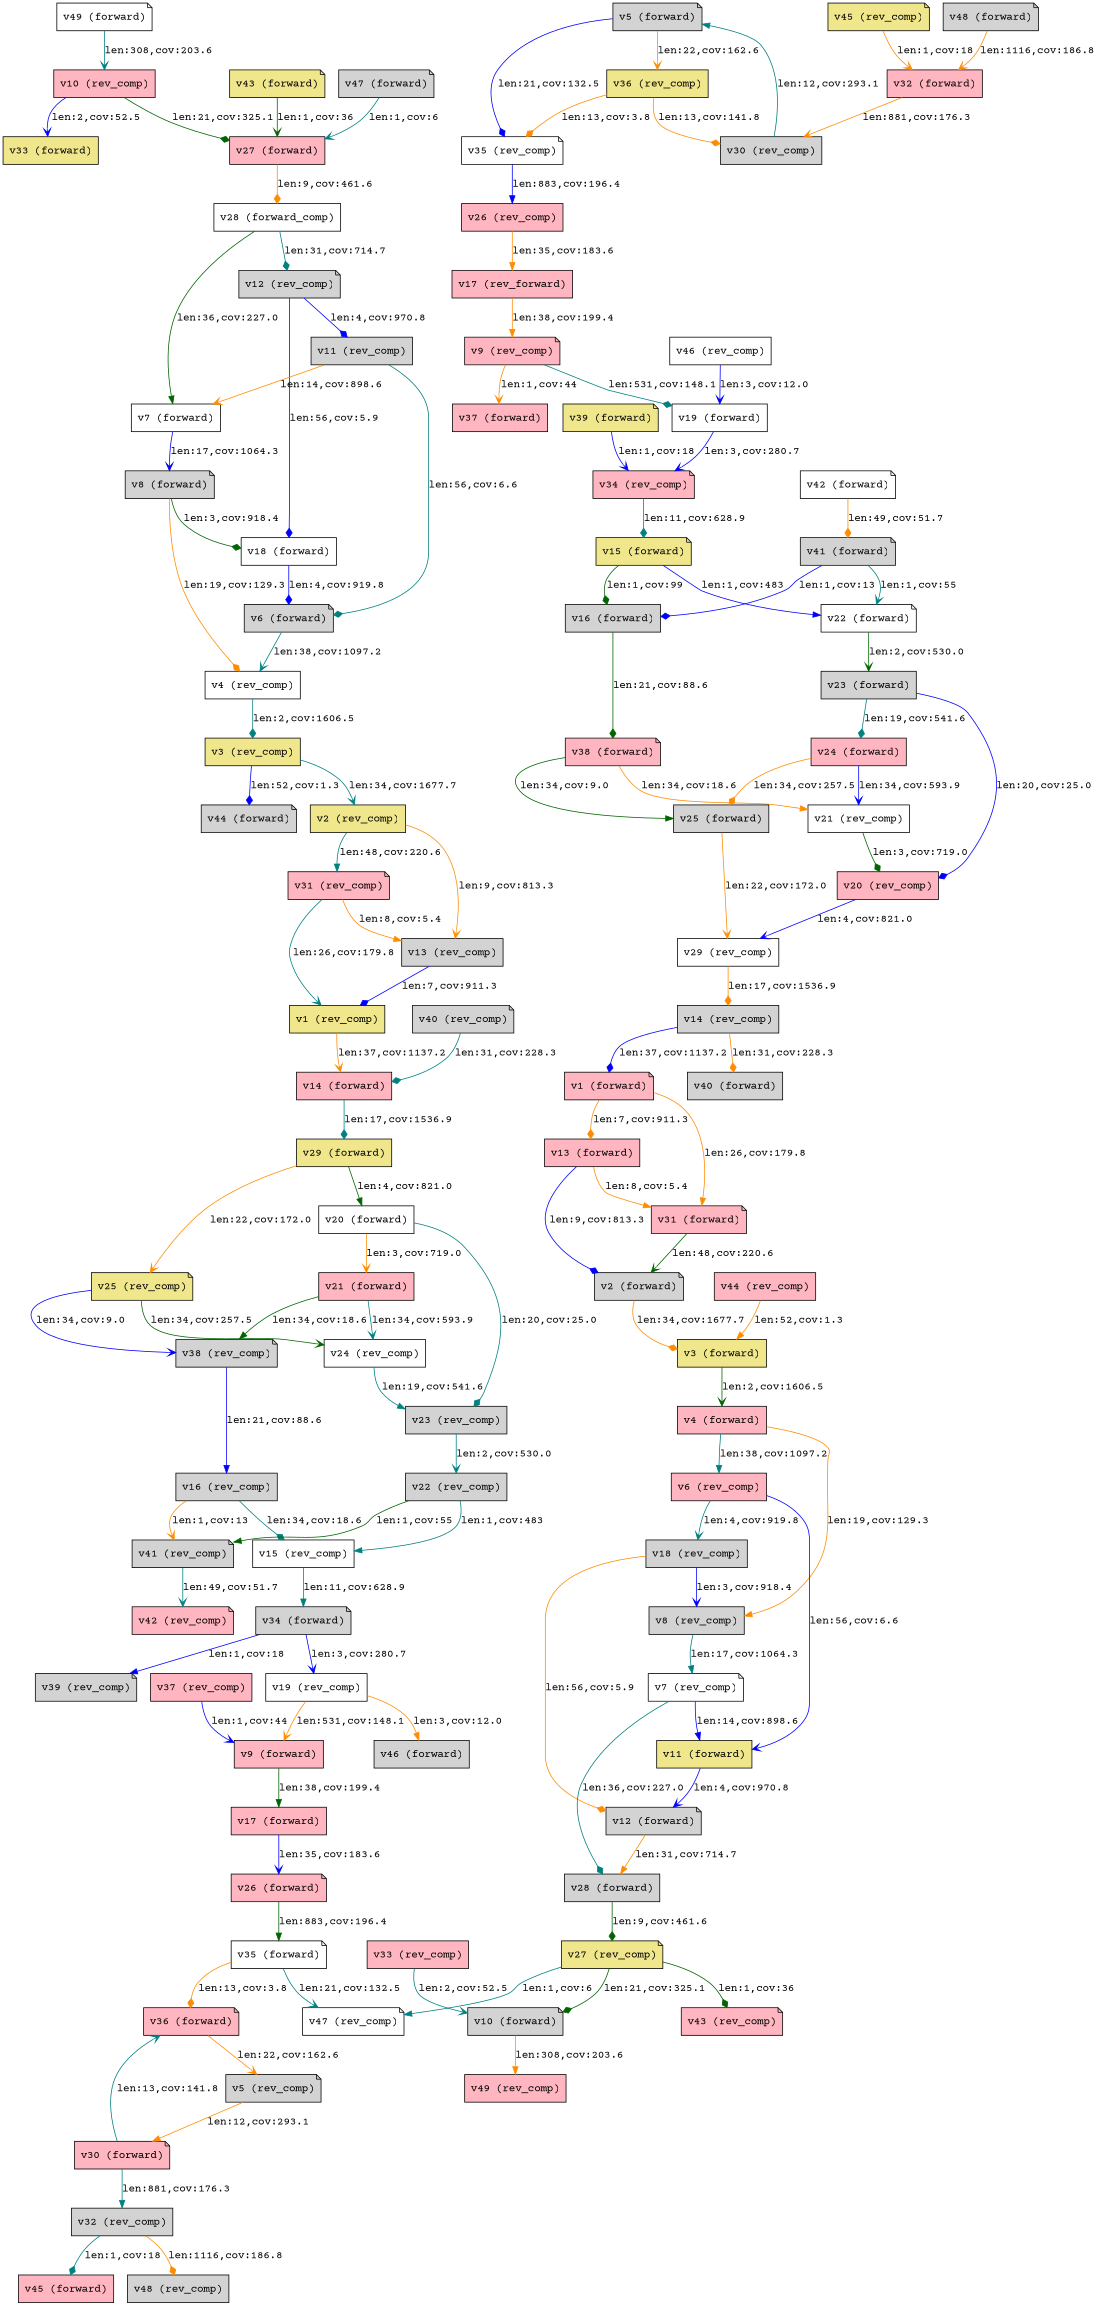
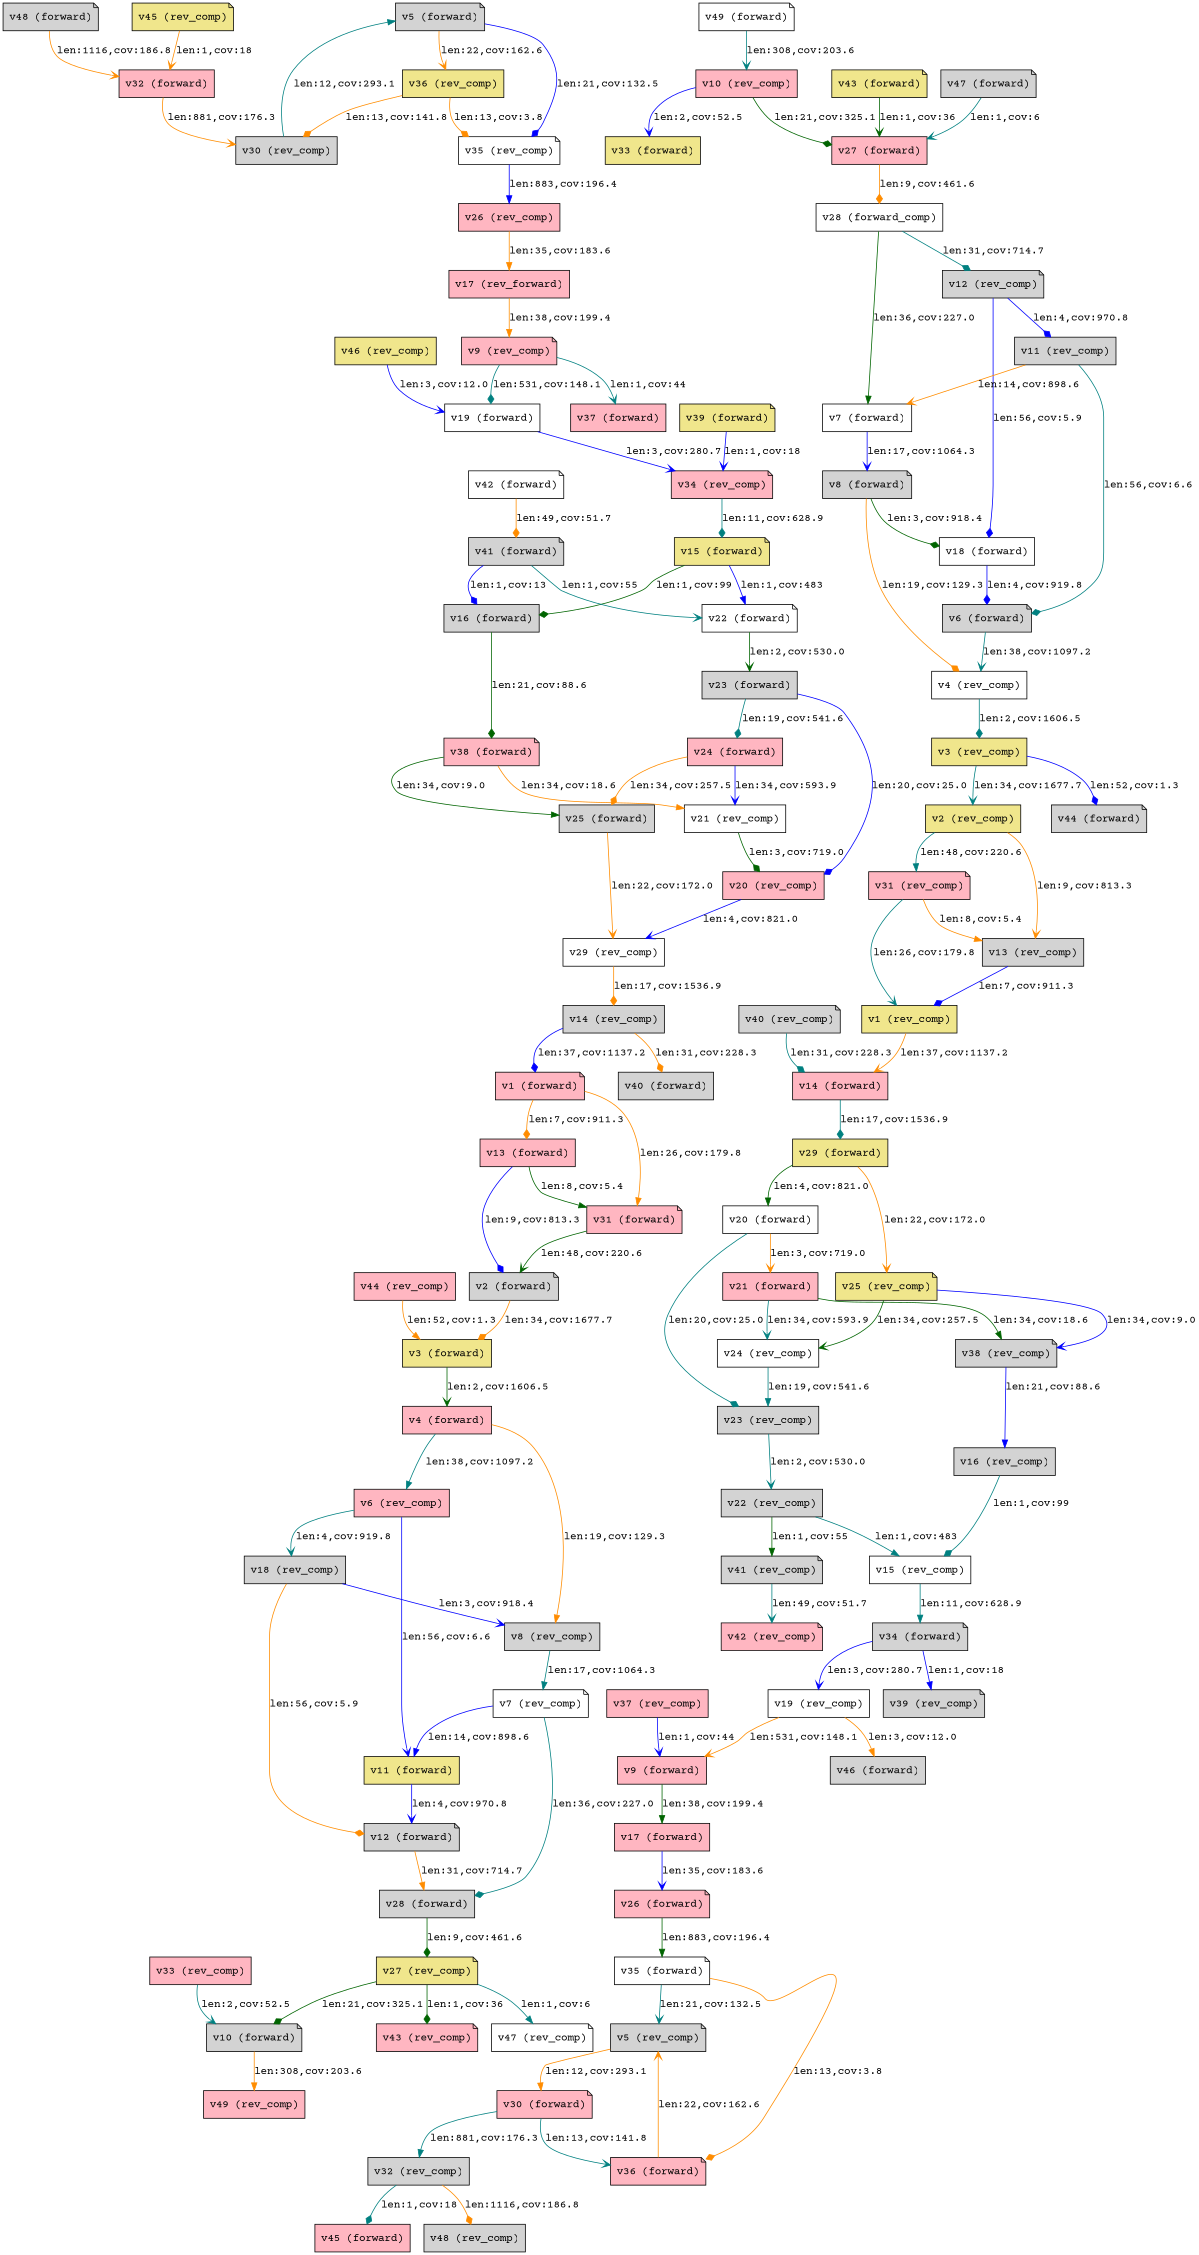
node "v46 (rev_comp)": fillcolor white -> khaki
edge "v9 (rev_comp)" -> "v37 (forward)": color darkorange -> teal
edge "v13 (forward)" -> "v31 (forward)": color darkorange -> darkgreen
edge "v16 (rev_comp)" -> "v41 (rev_comp)": removed, label "len:1,cov:13"
edge "v16 (rev_comp)" -> "v15 (rev_comp)": label "len:34,cov:18.6" -> "len:1,cov:99"
edge "v35 (forward)" -> "v47 (rev_comp)": now "v35 (forward)" -> "v5 (rev_comp)"
